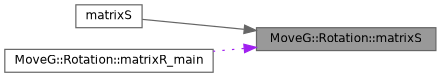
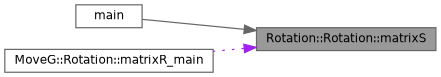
node "matrixS": label "matrixS" -> "main"
node "MoveG::Rotation::matrixS": label "MoveG::Rotation::matrixS" -> "Rotation::Rotation::matrixS"
